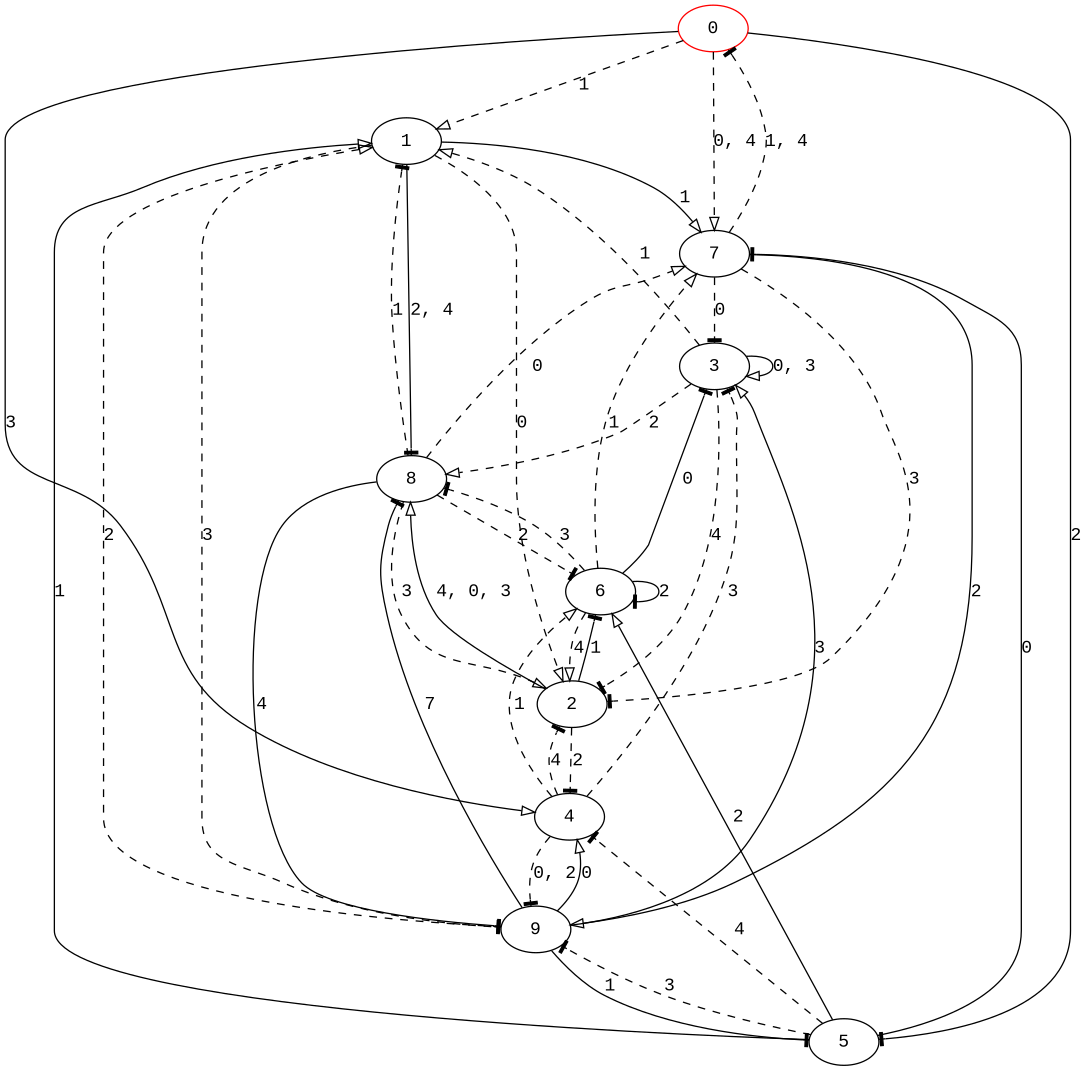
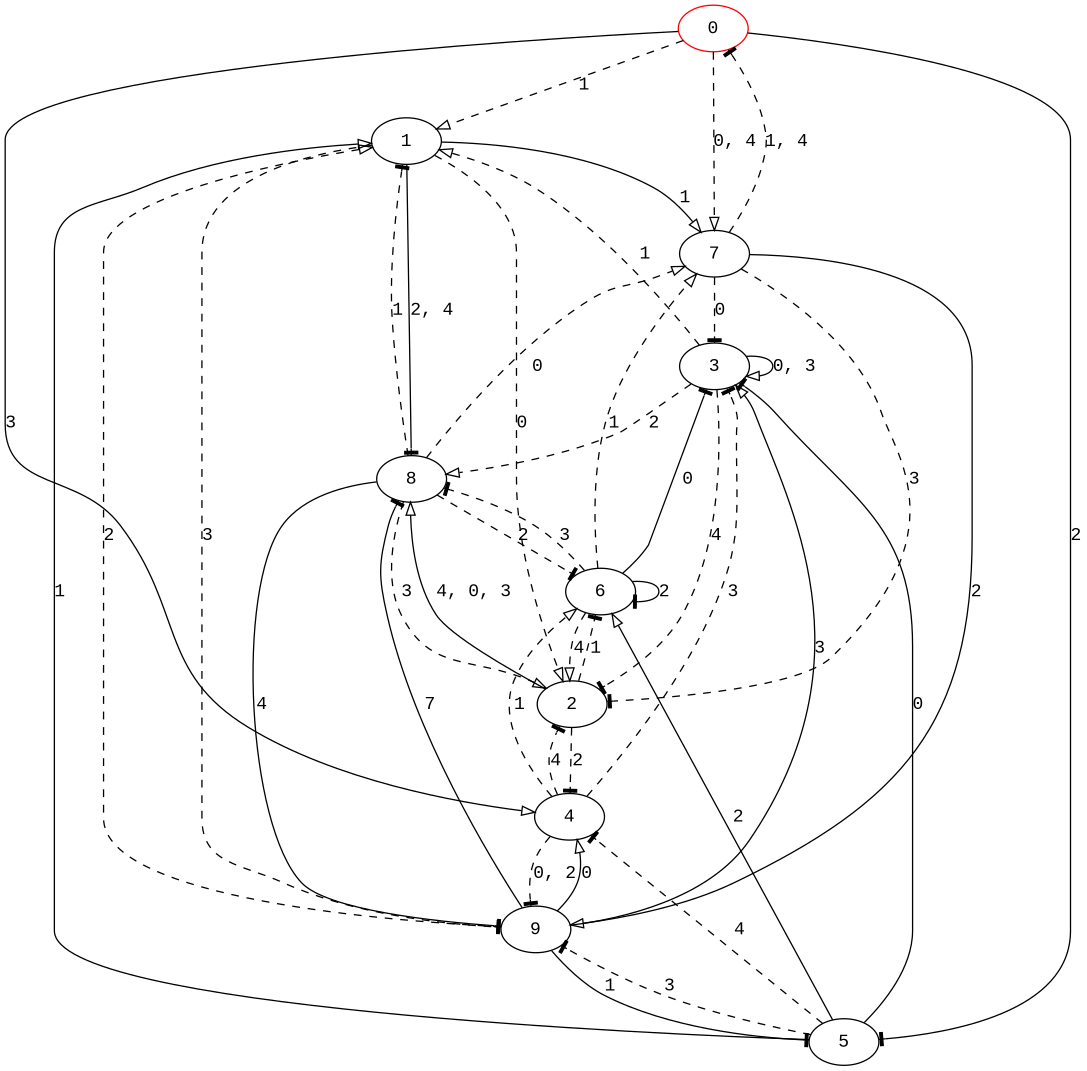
edge "5" -> "7": now "5" -> "3"
edge "2" -> "6": style solid -> dashed
